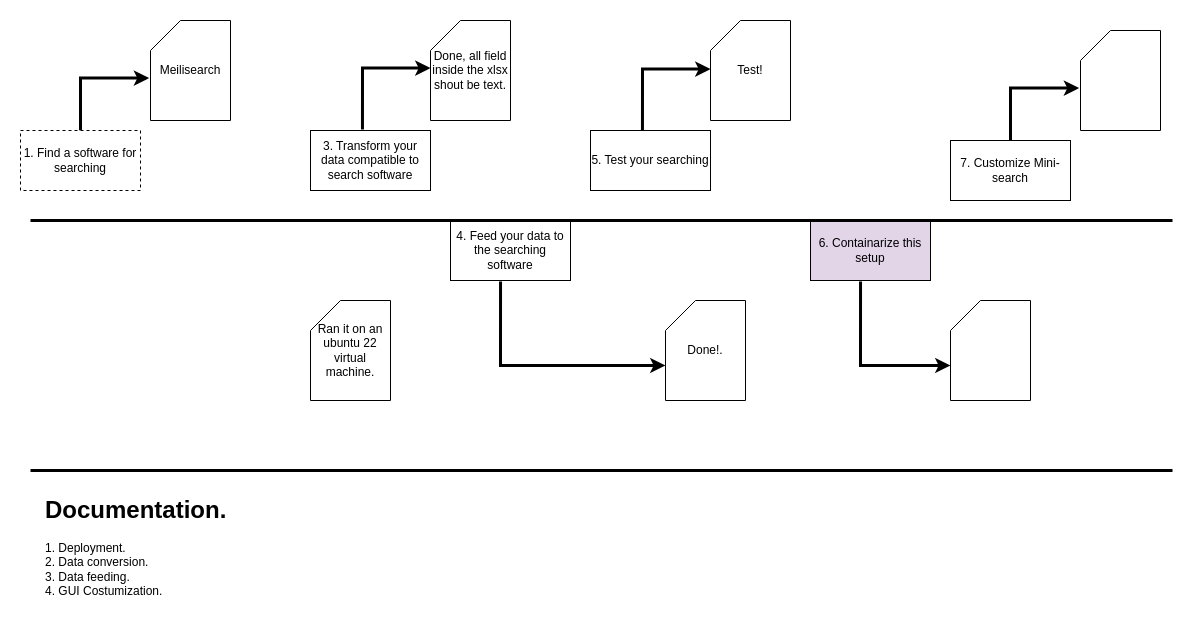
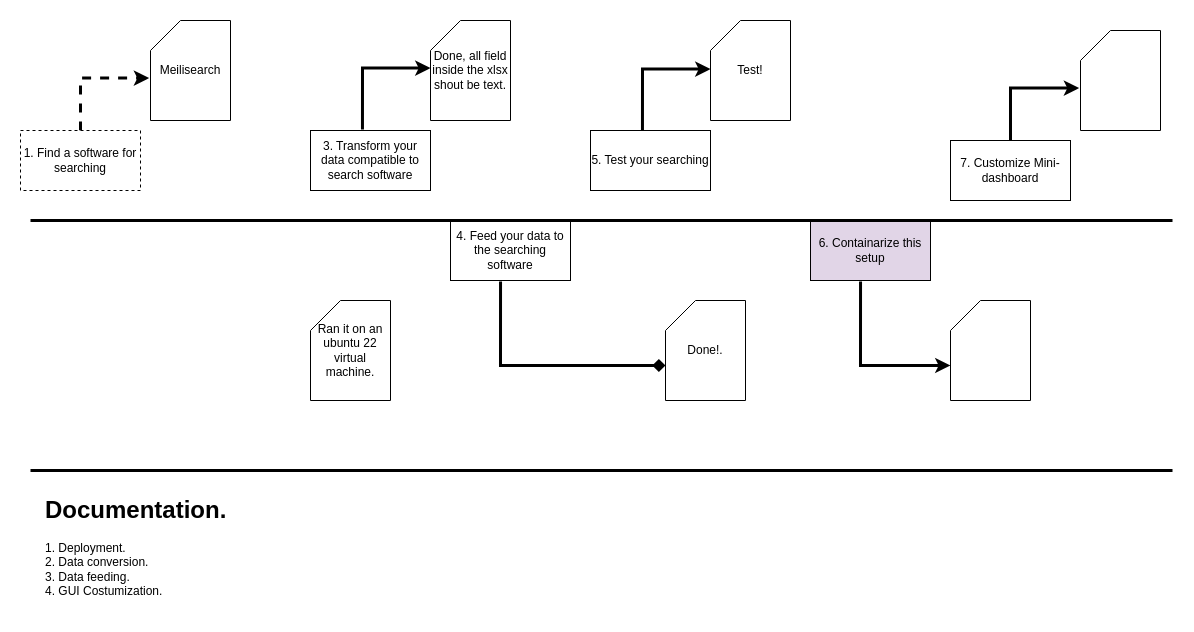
edge "1. Find a software for searching" -> "Meilisearch": style solid -> dashed
node "7. Customize Mini-search": label "7. Customize Mini-search" -> "7. Customize Mini-dashboard"
edge "4. Feed your data to the searching software" -> "Done!.": arrowhead classic -> diamond
